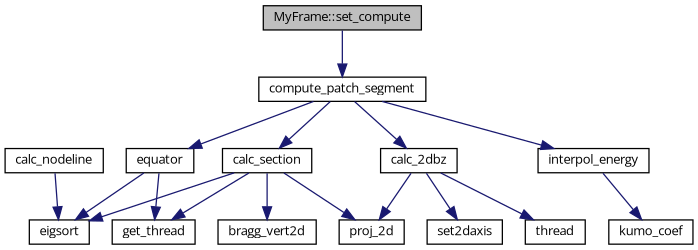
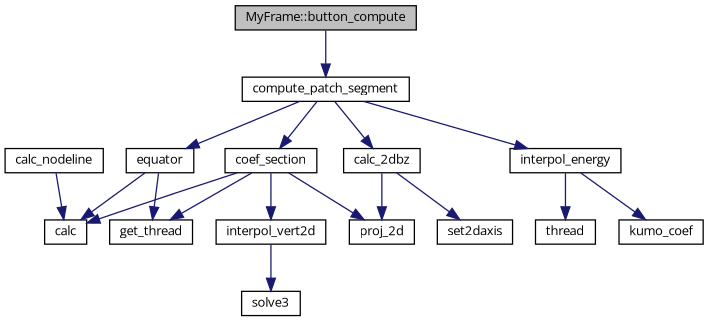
node "MyFrame::set_compute": label "MyFrame::set_compute" -> "MyFrame::button_compute"
node "calc_section": label "calc_section" -> "coef_section"
edge "calc_2dbz" -> "thread": now "interpol_energy" -> "thread"
node "eigsort": label "eigsort" -> "calc"
node "bragg_vert2d": label "bragg_vert2d" -> "interpol_vert2d"
node "solve3": added
